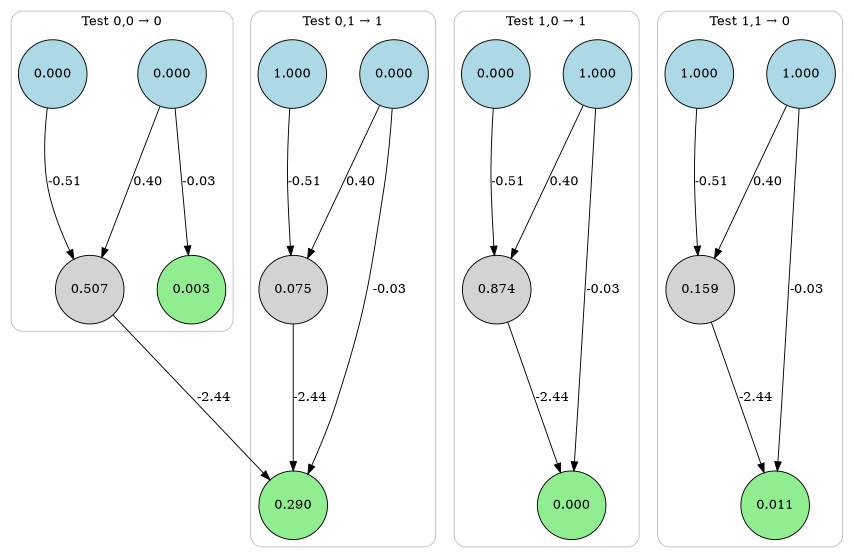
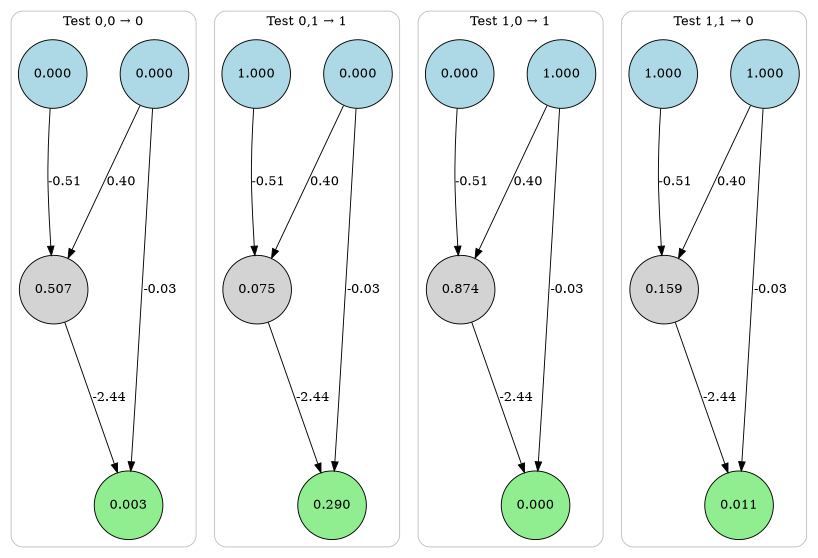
edge "0.507" -> "0.290": now "0.507" -> "0.003"
